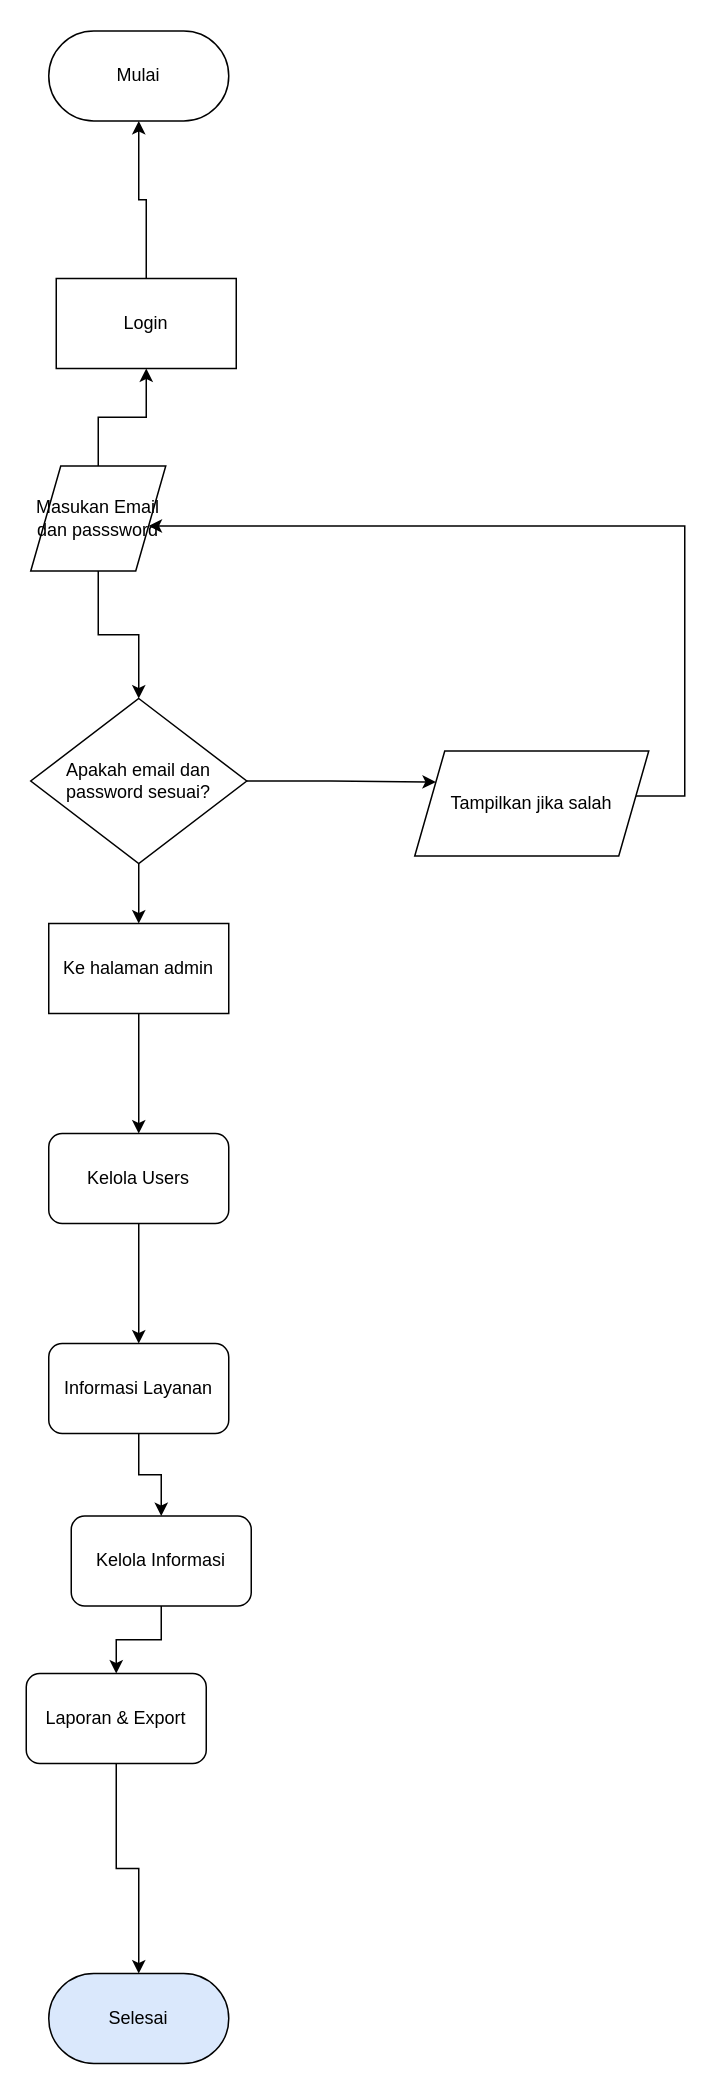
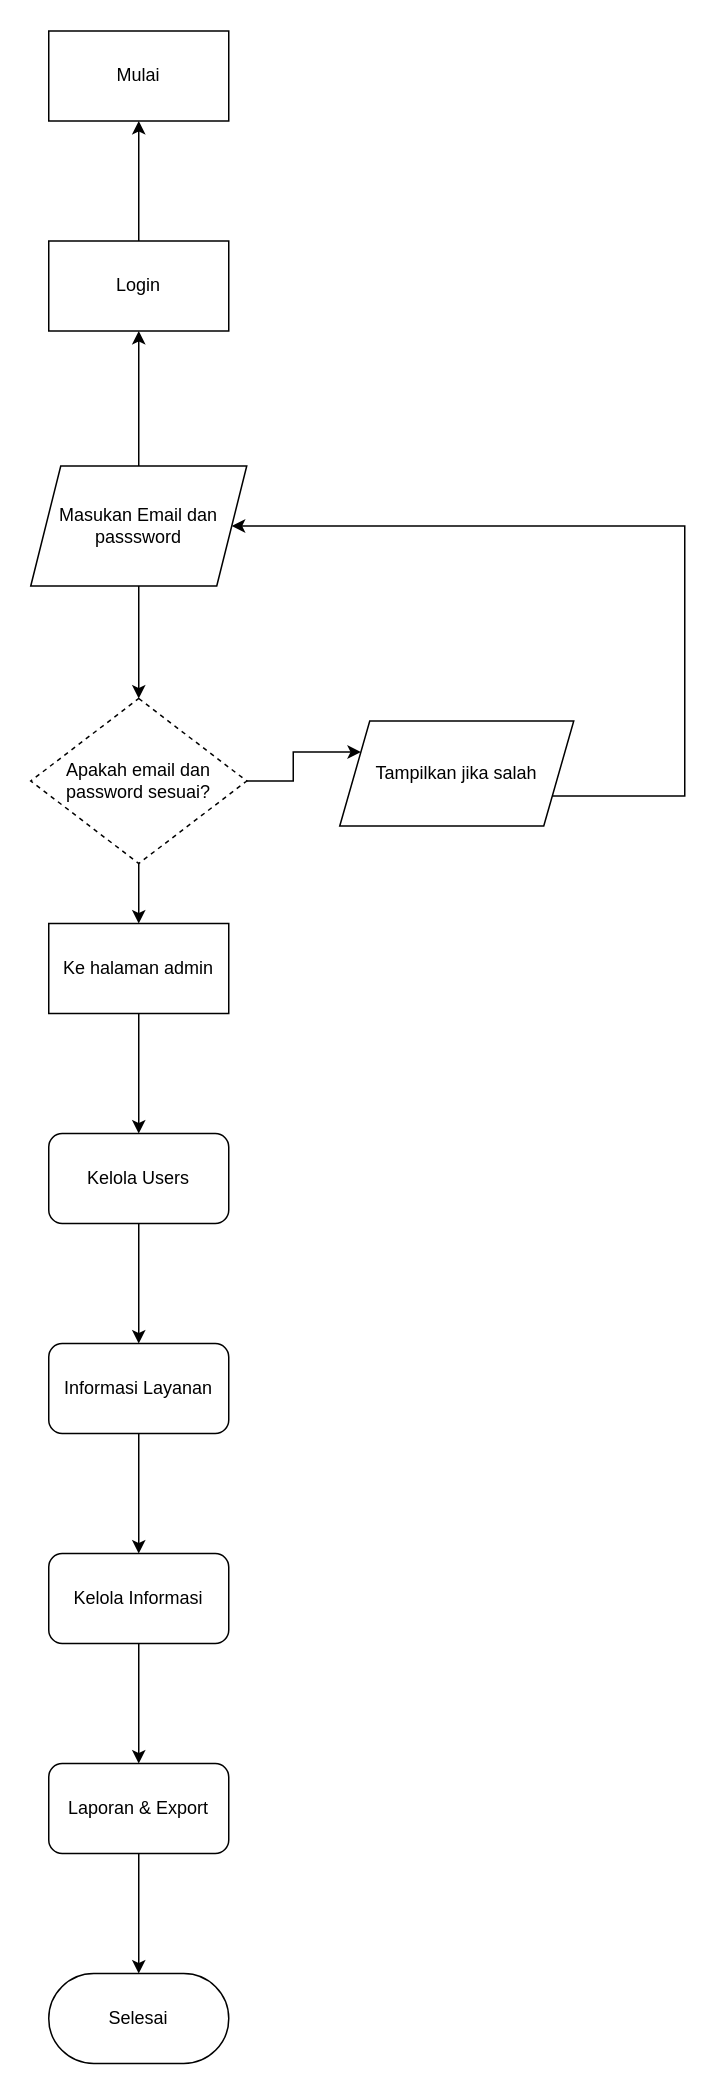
node "Mulai": shape rounded rectangle -> rectangle
node "Login": moved (146, 323) -> (139, 286)
node "Masukan Email dan passsword": size 135x105 -> 216x120
node "Apakah email dan password sesuai?": style solid -> dashed
node "Tampilkan jika salah": moved (532, 803) -> (457, 773)
node "Kelola Informasi": moved (161, 1561) -> (139, 1598)
node "Laporan & Export": moved (116, 1718) -> (139, 1808)
node "Selesai": fillcolor #dae8fc -> #ffffff
